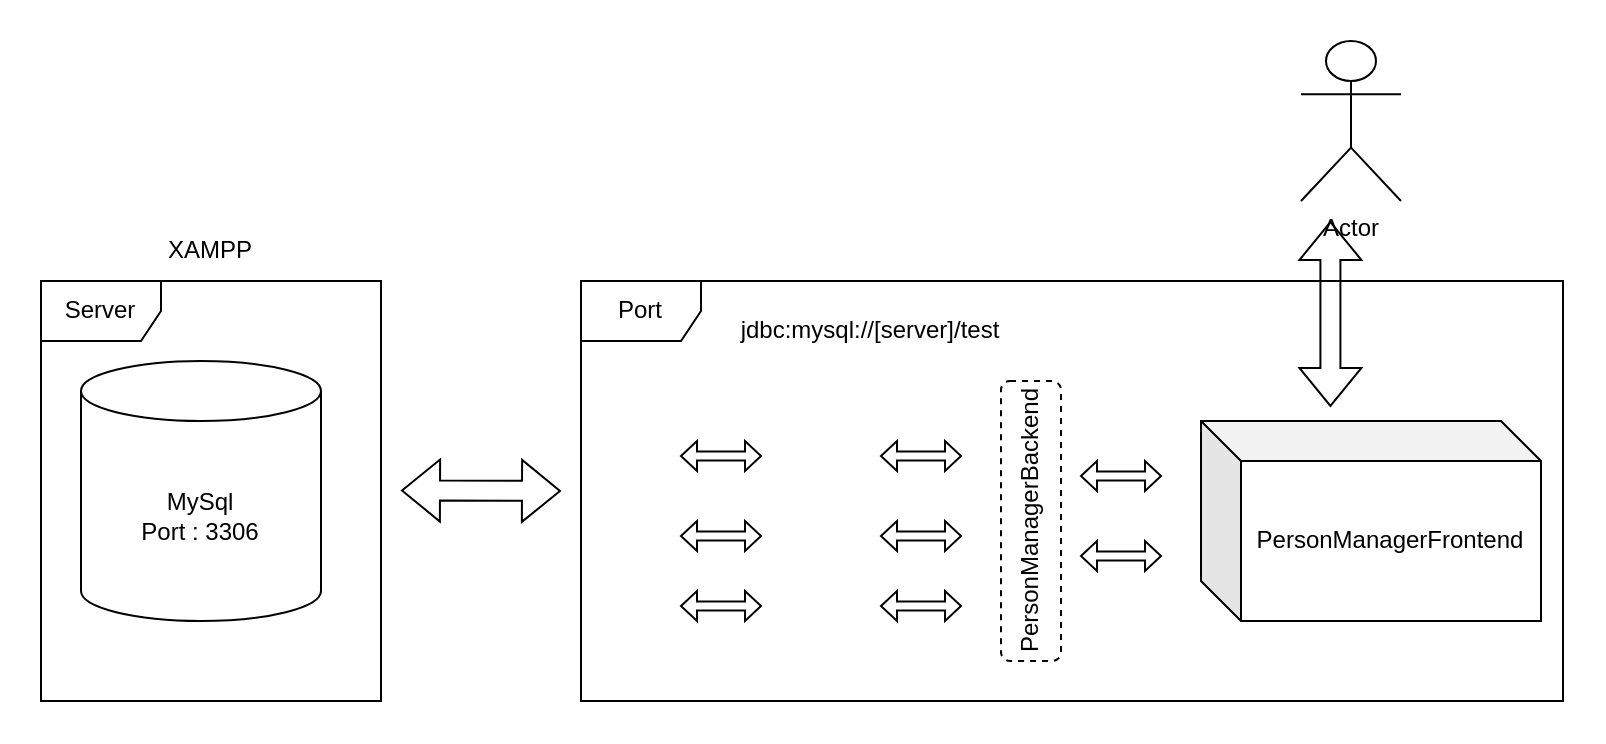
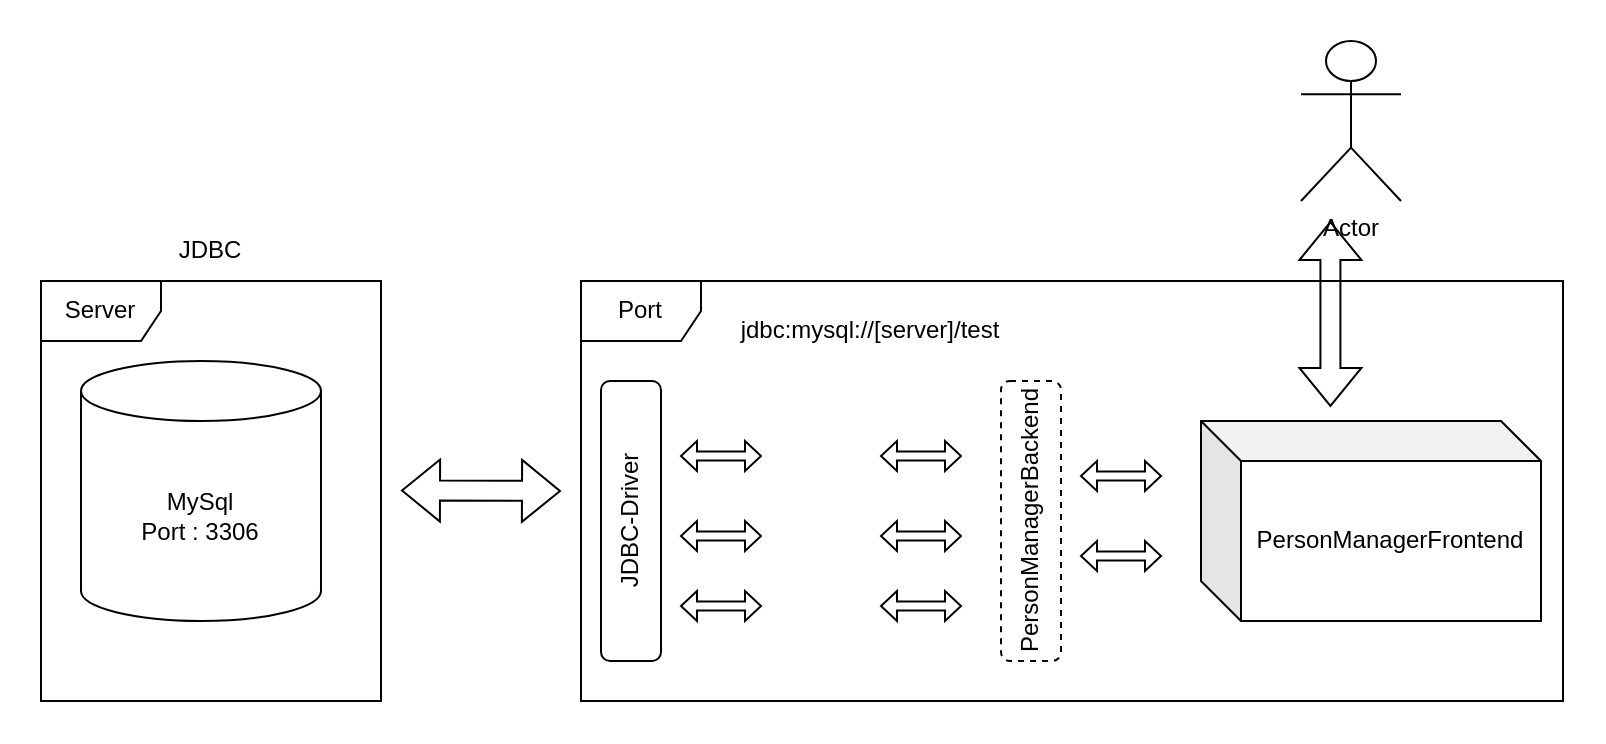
node "XAMPP": label "XAMPP" -> "JDBC"
node "JDBC-Driver": added
